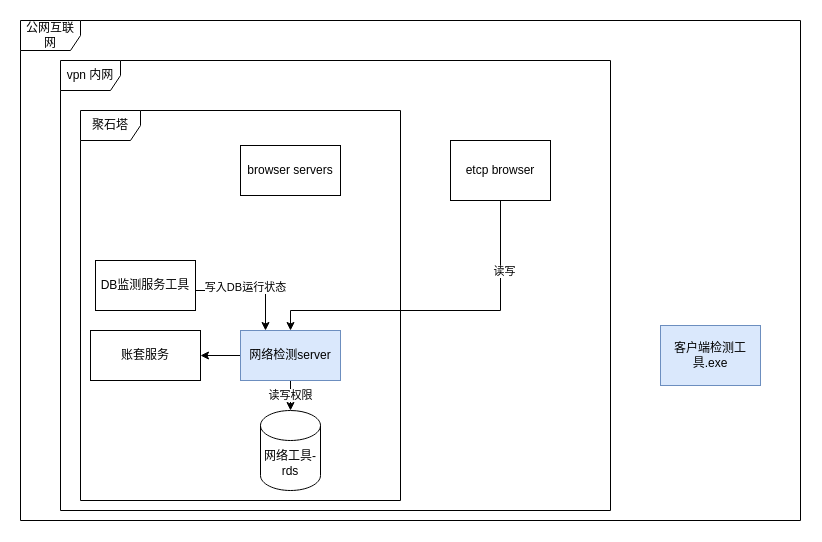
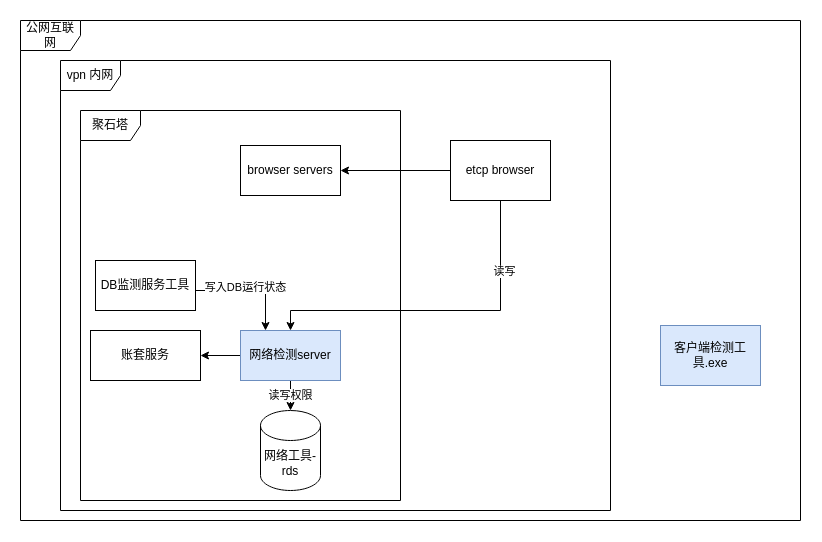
edge "etcp browser" -> "browser servers": added
